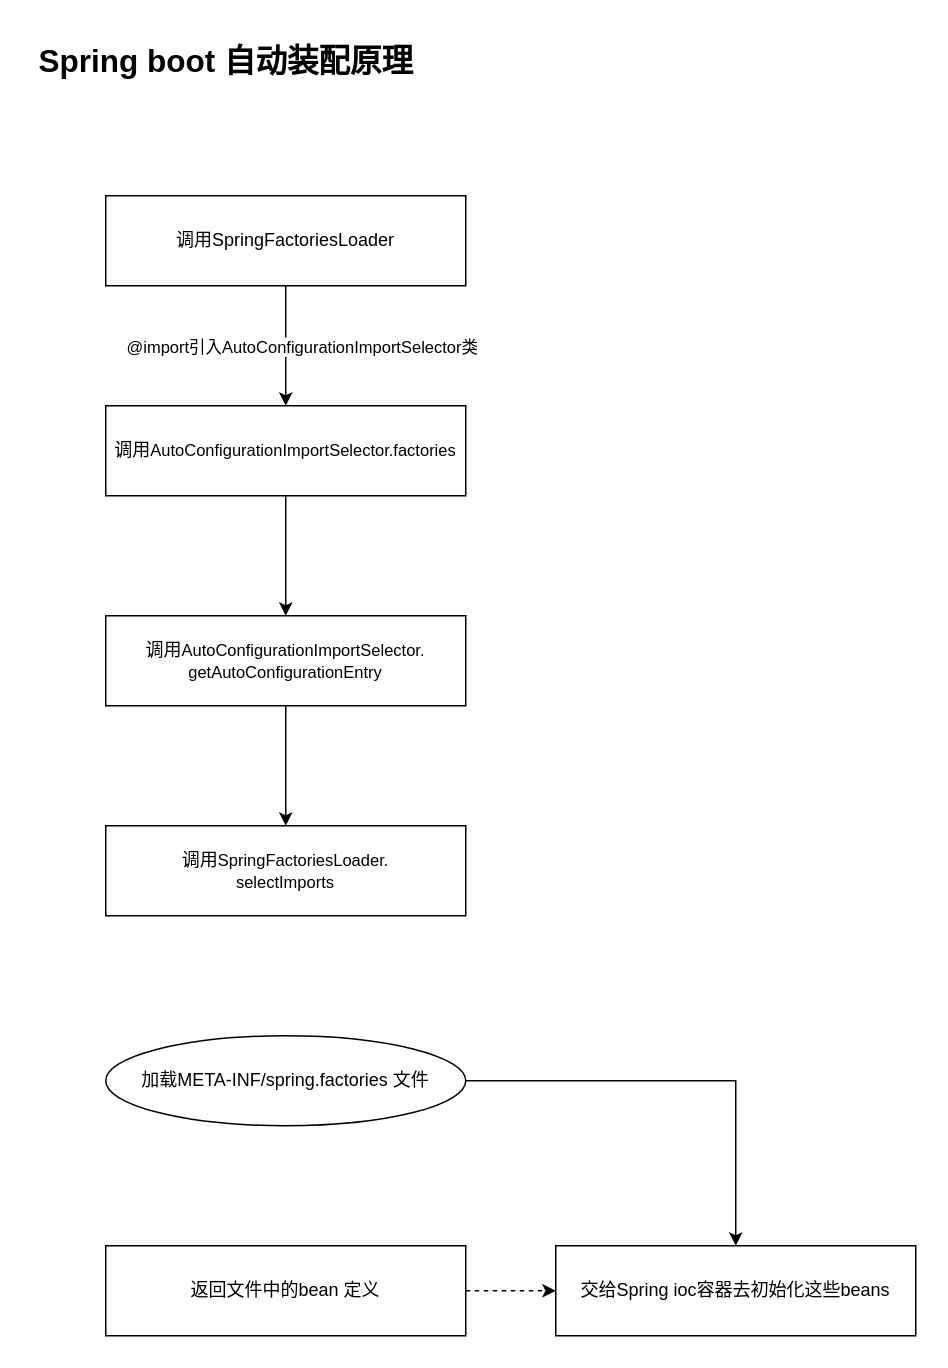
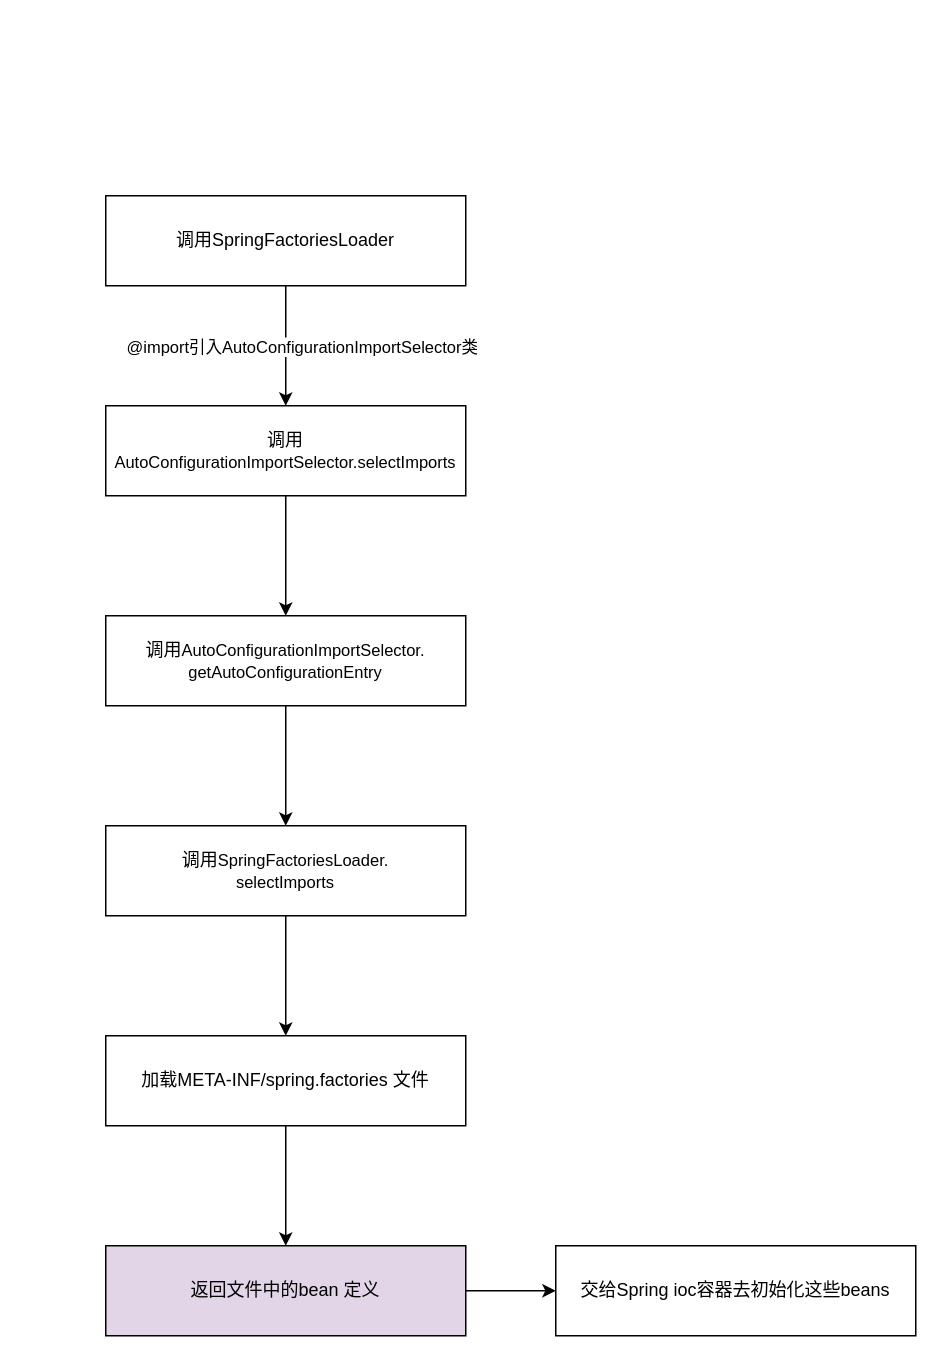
node "Spring boot 自动装配原理": removed
node "调用AutoConfigurationImportSelector.factories": label "调用AutoConfigurationImportSelector.factories" -> "调用AutoConfigurationImportSelector.selectImports"
edge "调用SpringFactoriesLoader. selectImports" -> "加载META-INF/spring.factories 文件": added
node "加载META-INF/spring.factories 文件": shape ellipse -> rectangle
edge "加载META-INF/spring.factories 文件" -> "交给Spring ioc容器去初始化这些beans": now "加载META-INF/spring.factories 文件" -> "返回文件中的bean 定义"
node "返回文件中的bean 定义": fillcolor #ffffff -> #e1d5e7
edge "返回文件中的bean 定义" -> "交给Spring ioc容器去初始化这些beans": style dashed -> solid
